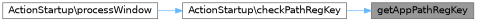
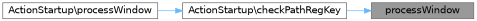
node "getAppPathRegKey": label "getAppPathRegKey" -> "processWindow"
